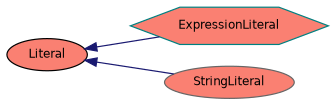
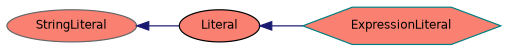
edge "StringLiteral" -> "Literal": reversed
